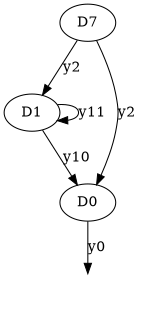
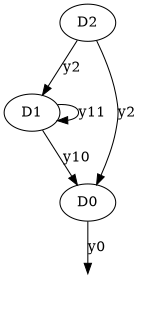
node "D7": label "D7" -> "D2"
